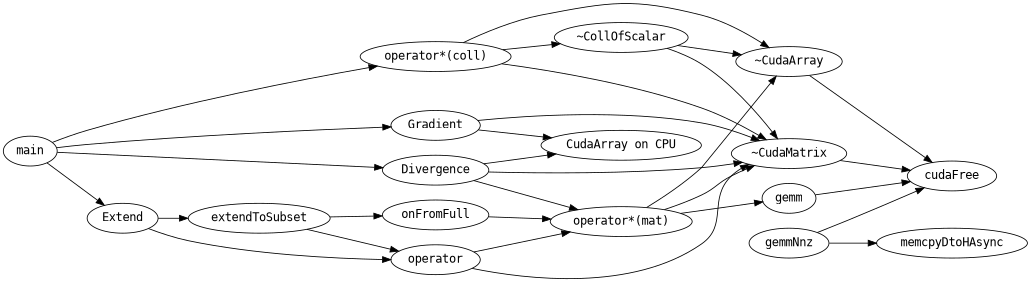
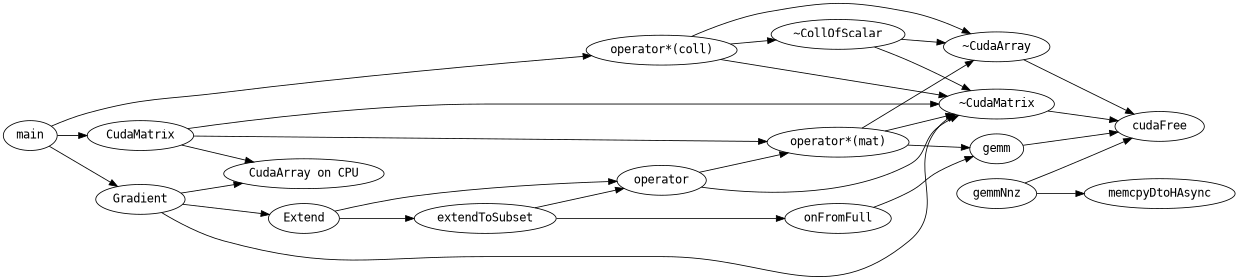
node "Divergence": label "Divergence" -> "CudaMatrix"
edge "main" -> "Extend": now "Gradient" -> "Extend"
edge "onFromFull" -> "operator*(mat)": now "onFromFull" -> "gemm"
